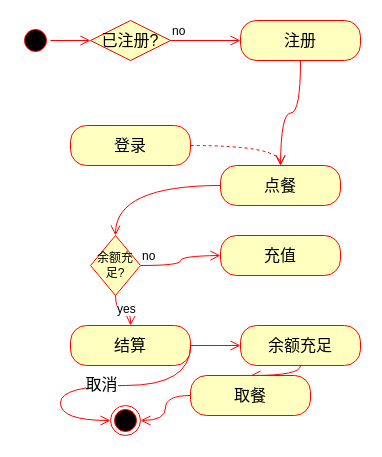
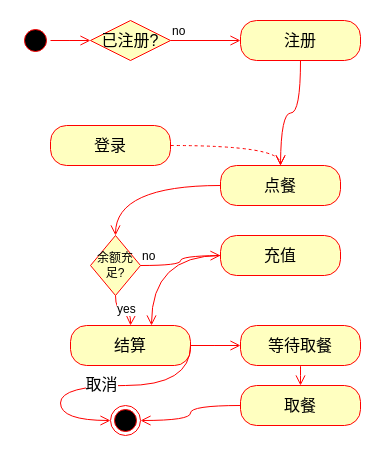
node "登录": moved (131, 146) -> (111, 146)
edge "充值" -> "结算": added
node "余额充足": label "余额充足" -> "等待取餐"
node "取餐": moved (251, 396) -> (301, 406)
